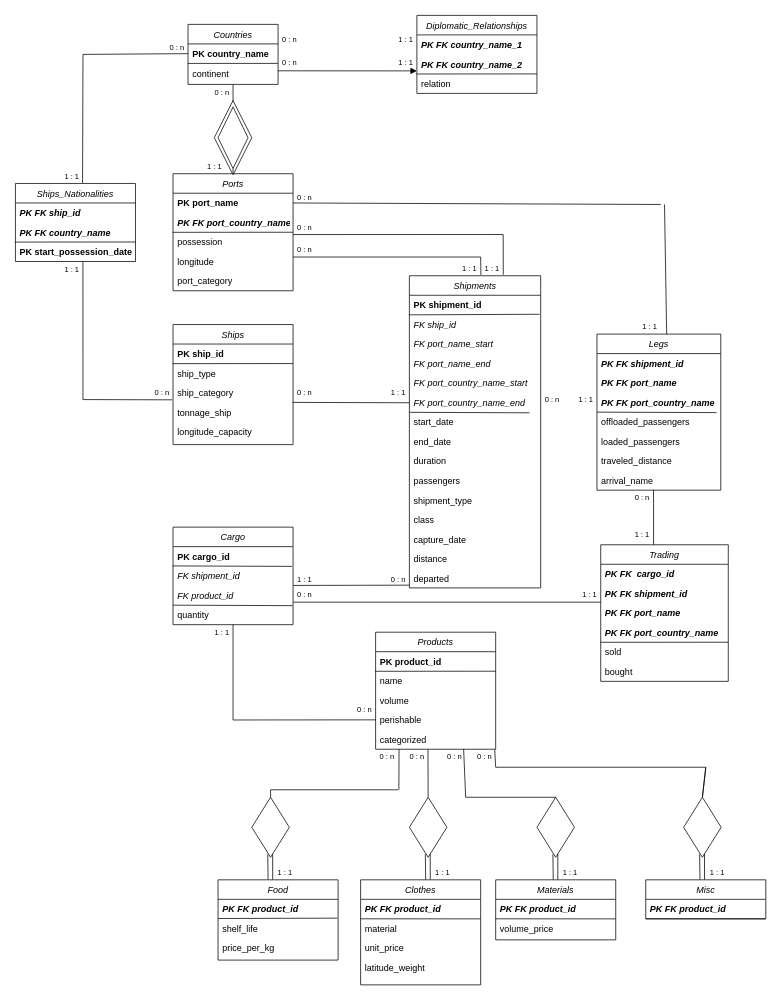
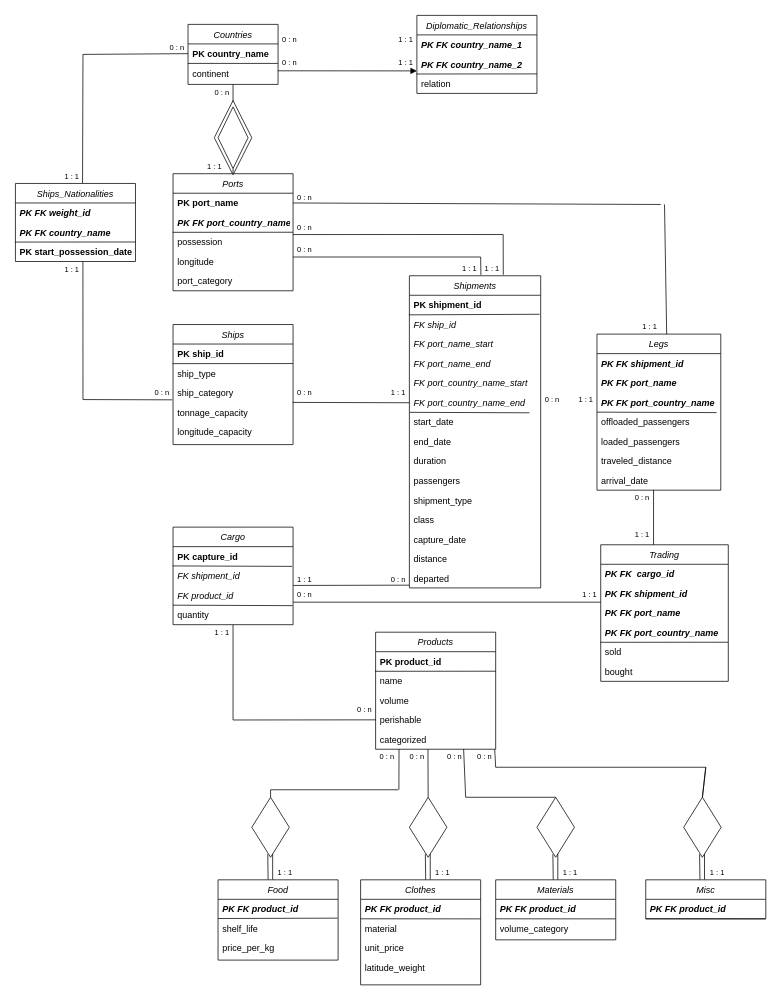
node "PK FK ship_id": label "PK FK ship_id" -> "PK FK weight_id"
node "tonnage_ship": label "tonnage_ship" -> "tonnage_capacity"
node "arrival_name": label "arrival_name" -> "arrival_date"
node "PK cargo_id": label "PK cargo_id" -> "PK capture_id"
node "volume_price": label "volume_price" -> "volume_category"
